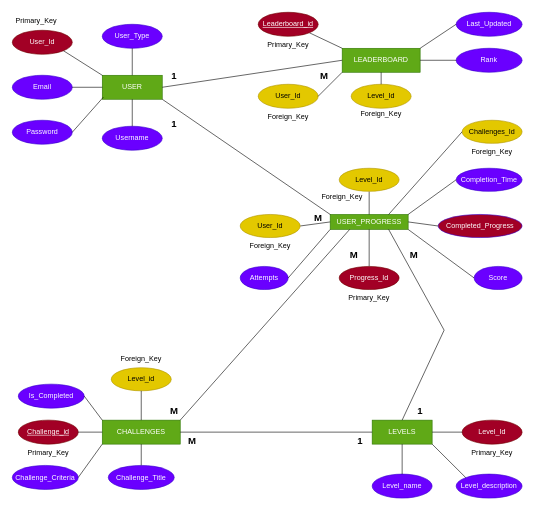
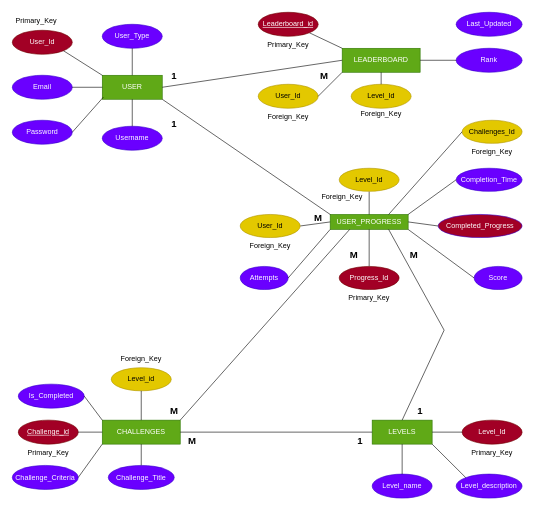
edge "Last_Updated" -- "LEADERBOARD": removed
